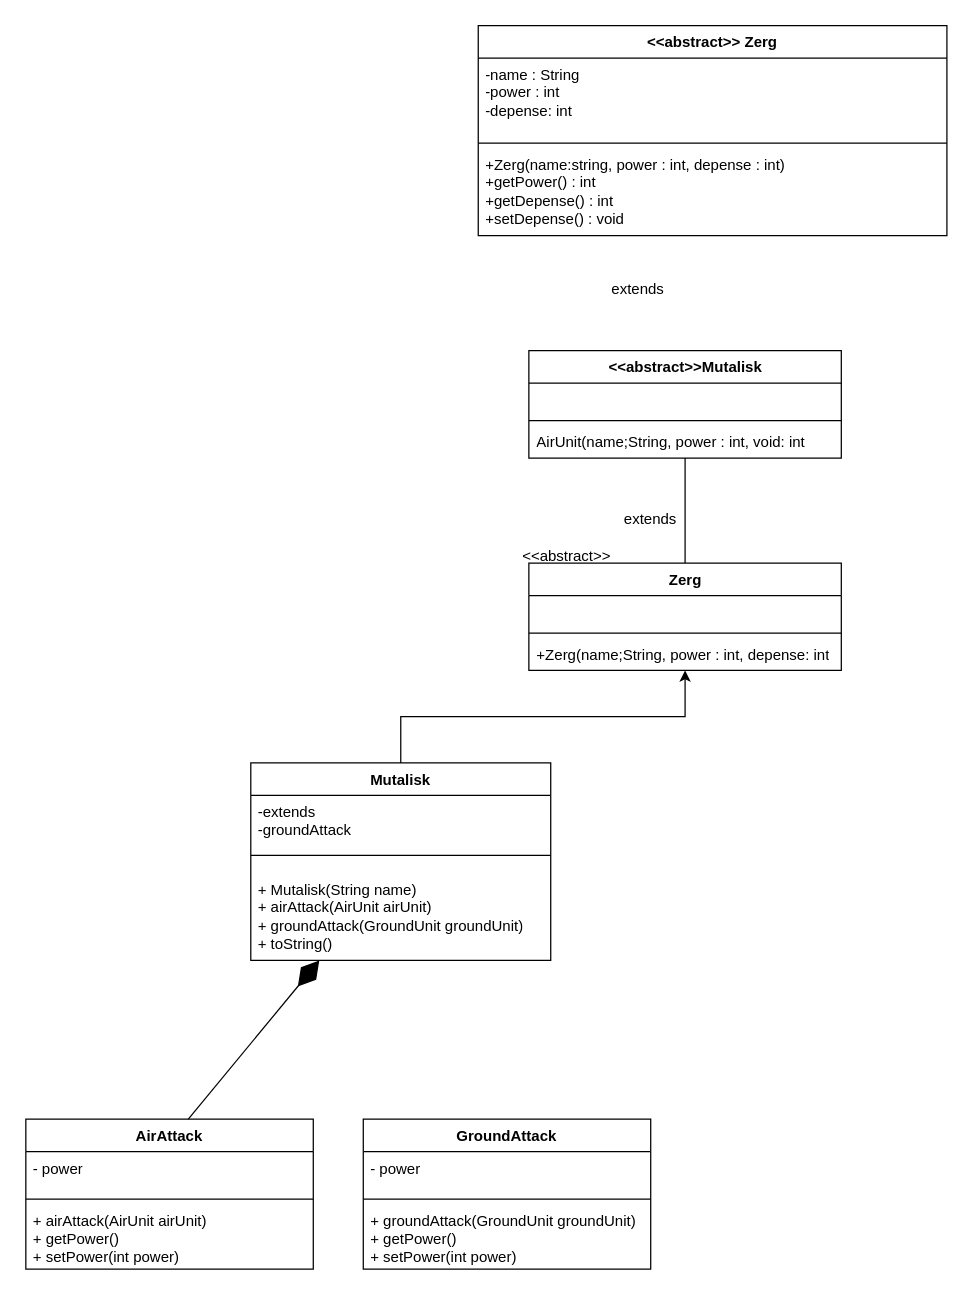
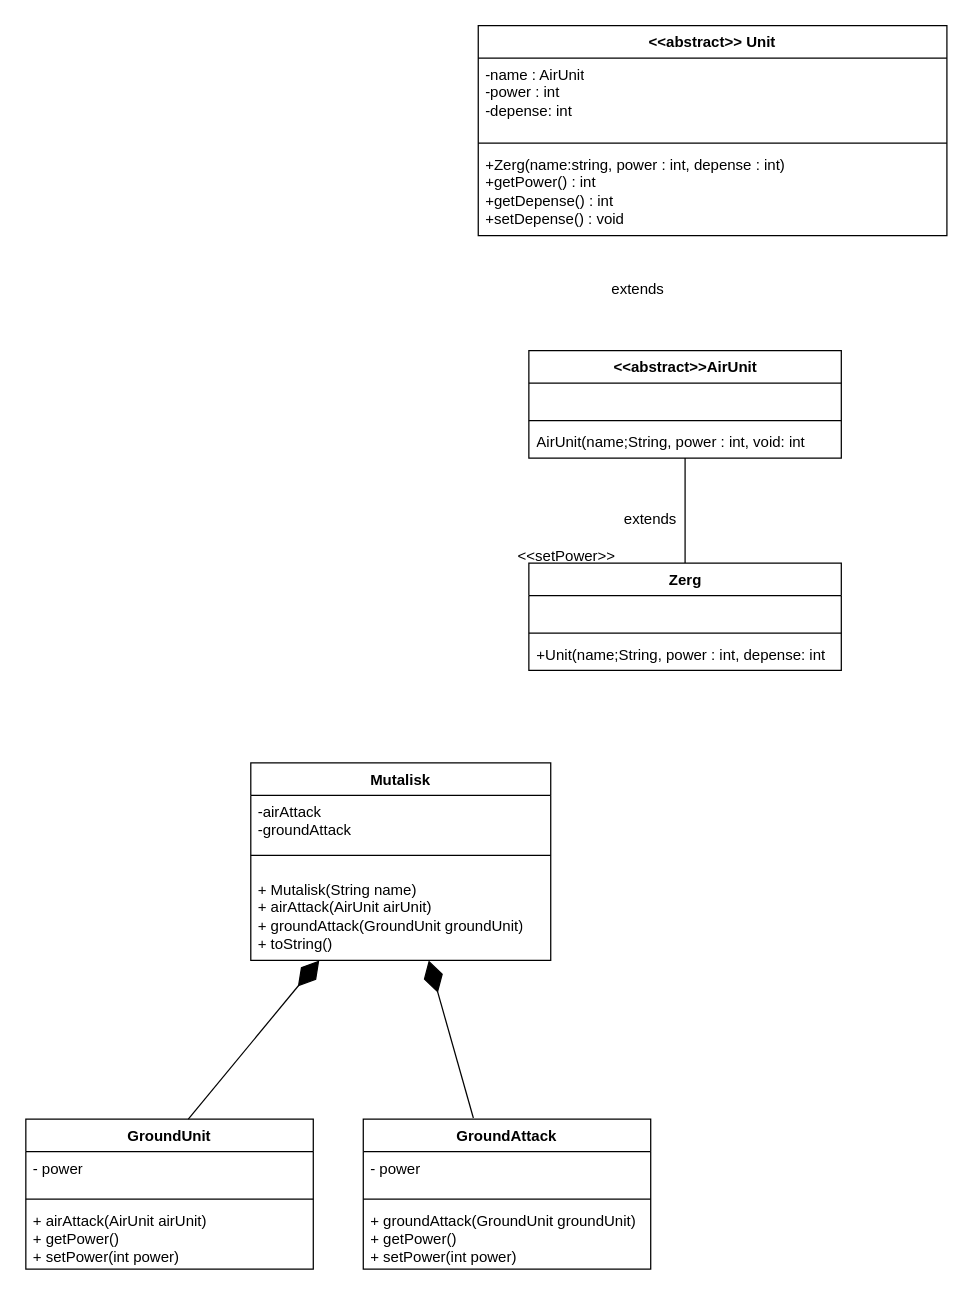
node "<<abstract>> Zerg": label "<<abstract>> Zerg" -> "<<abstract>> Unit"
node "-name : String -power : int -depense: int": label "-name : String -power : int -depense: int" -> "-name : AirUnit -power : int -depense: int"
node "<<abstract>>Mutalisk": label "<<abstract>>Mutalisk" -> "<<abstract>>AirUnit"
node "<<abstract>>": label "<<abstract>>" -> "<<setPower>>"
node "+Zerg(name;String, power : int, depense: int": label "+Zerg(name;String, power : int, depense: int" -> "+Unit(name;String, power : int, depense: int"
edge "Mutalisk" -> "Zerg": removed
node "-extends -groundAttack": label "-extends -groundAttack" -> "-airAttack -groundAttack"
edge "GroundAttack" -> "Mutalisk": added
node "AirAttack": label "AirAttack" -> "GroundUnit"
